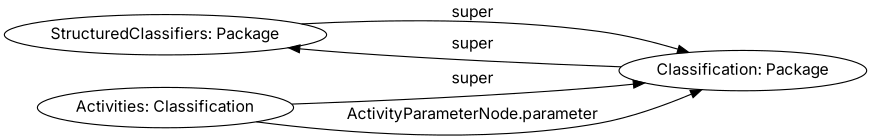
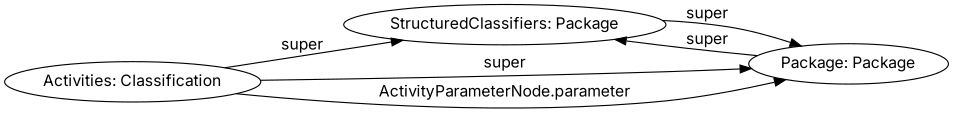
edge "Activities: Classification" -> "StructuredClassifiers: Package": added, label "super"
node "Classification: Package": label "Classification: Package" -> "Package: Package"
